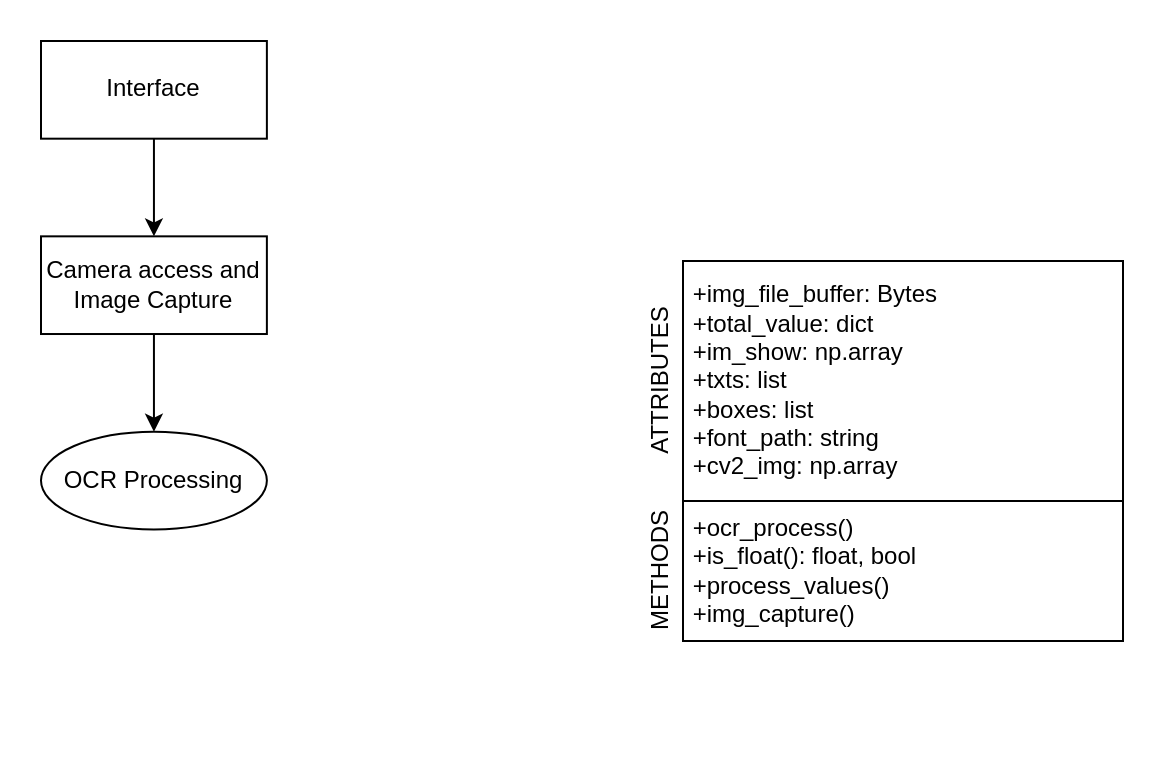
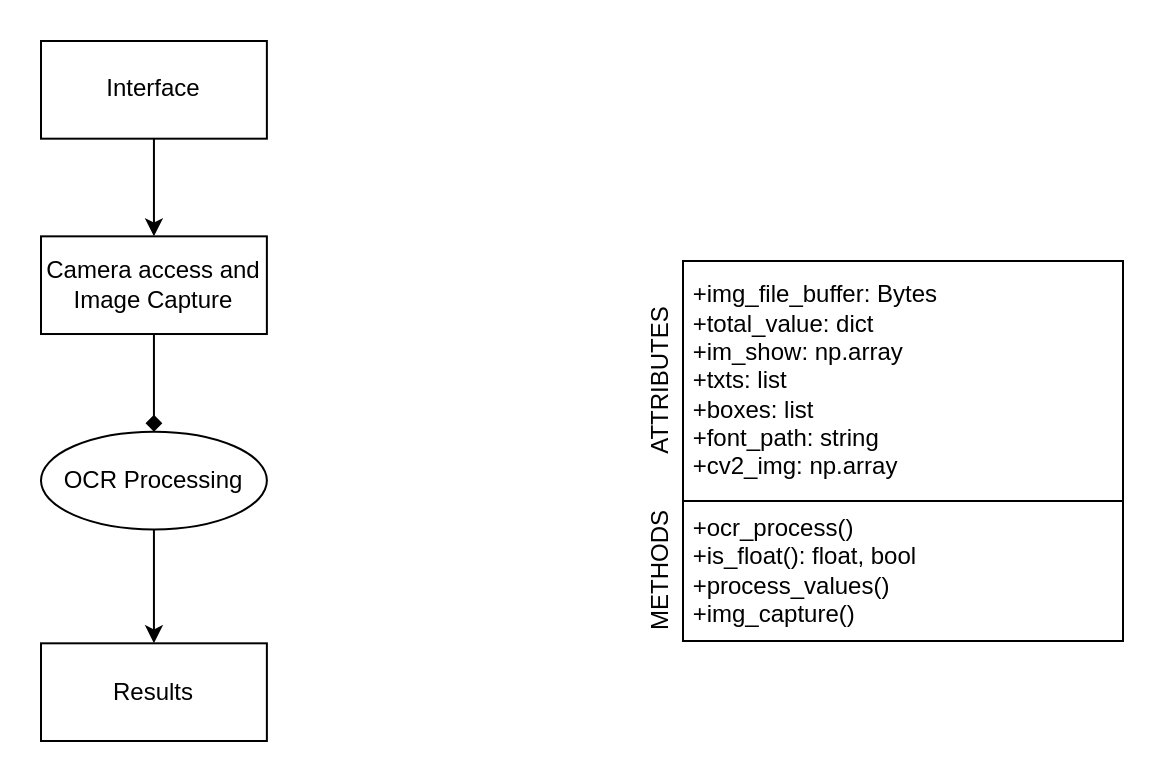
edge "Camera access and Image Capture" -> "OCR Processing": arrowhead classic -> diamond
edge "OCR Processing" -> "Results": added
node "Results": added
